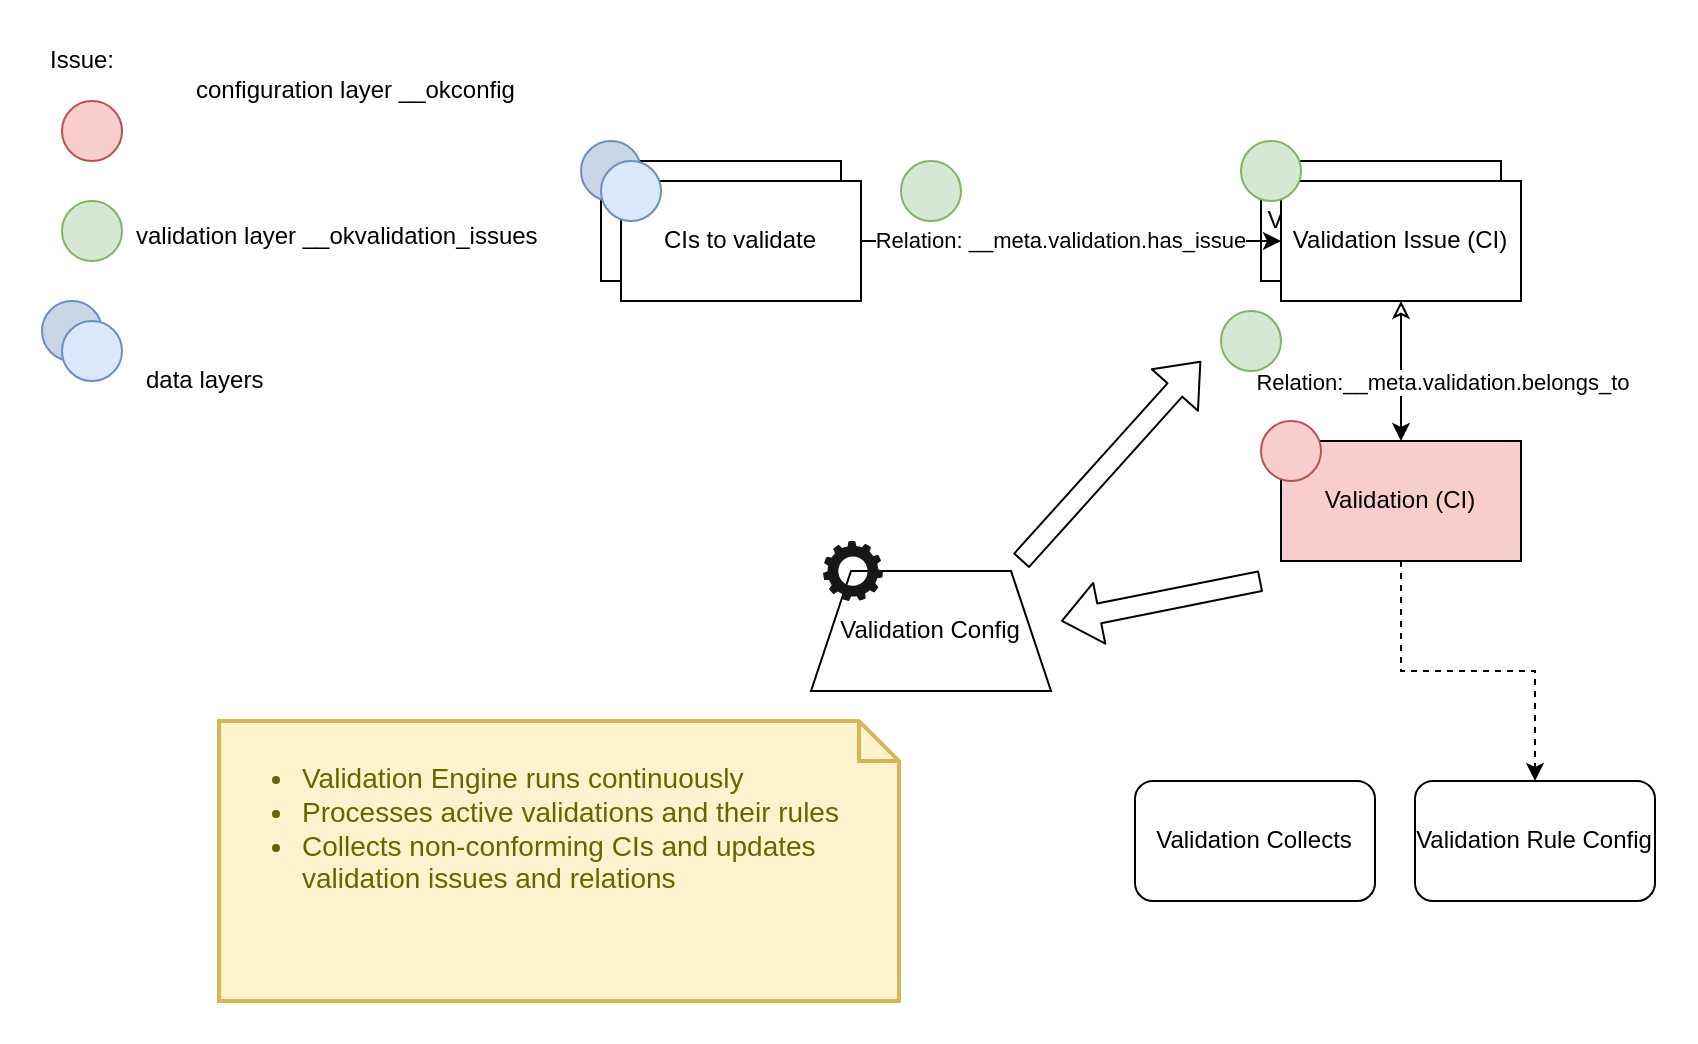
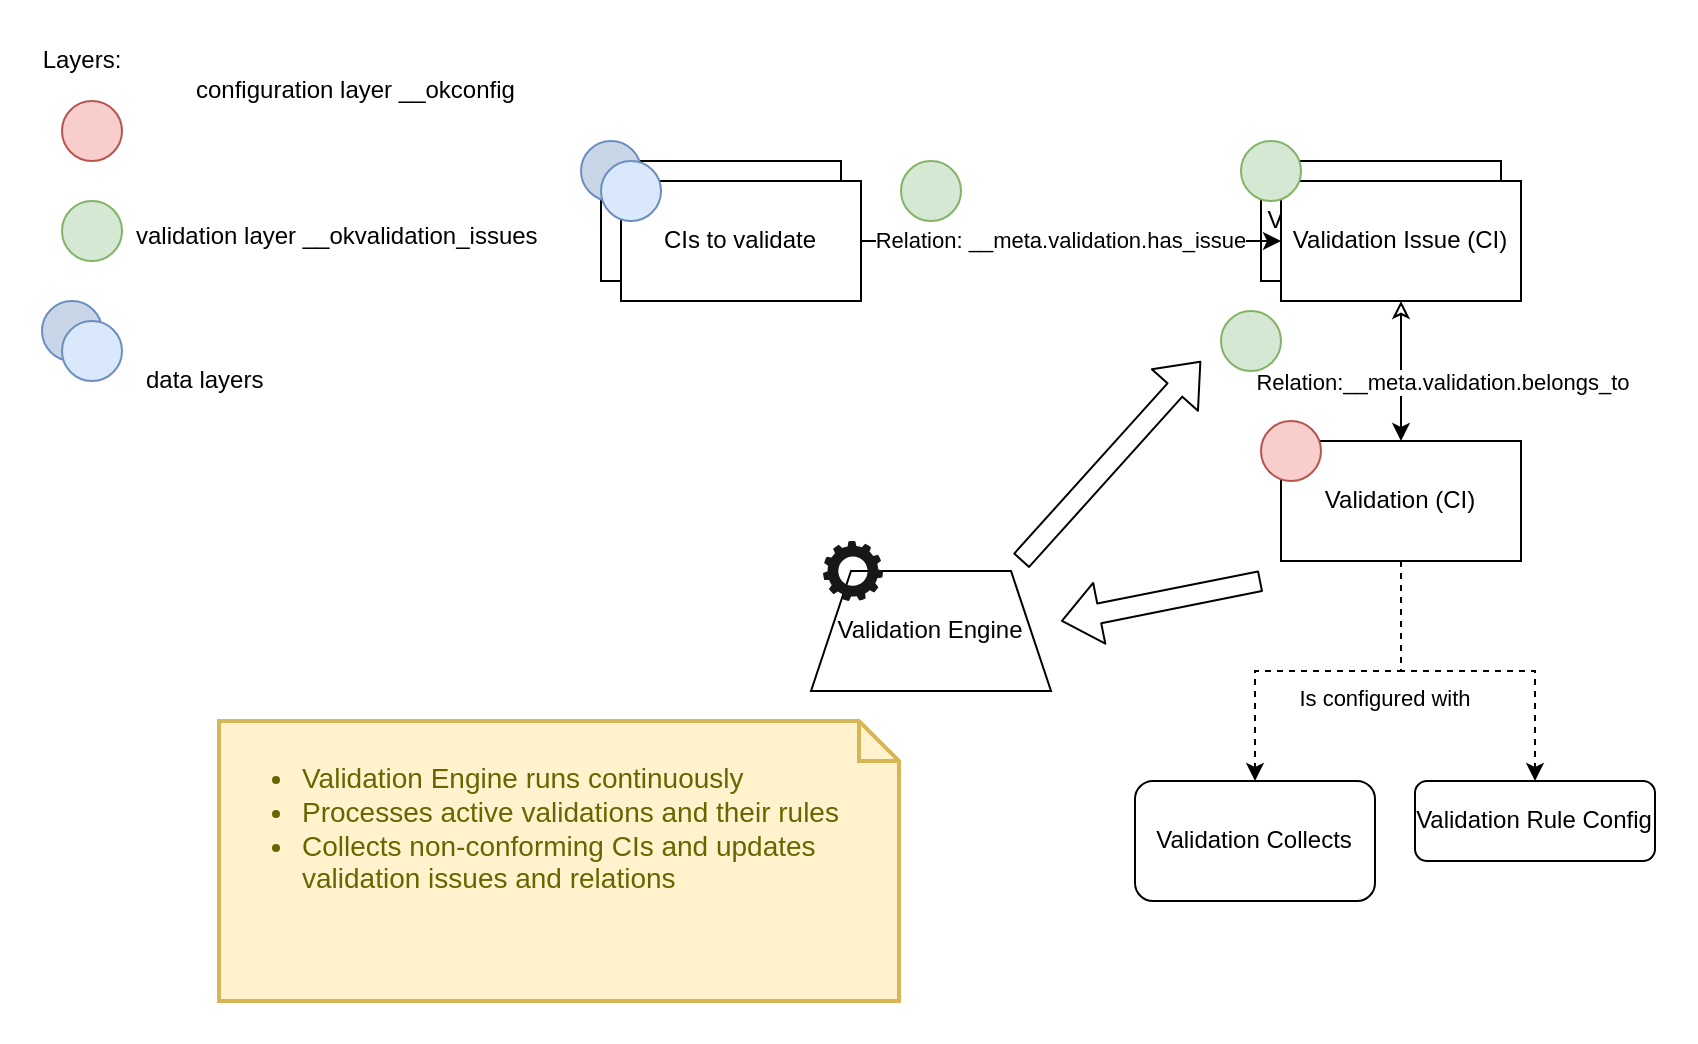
node "Issue:": label "Issue:" -> "Layers:"
node "Validation (CI)": fillcolor #f8cecc -> #ffffff
node "Validation Config": label "Validation Config" -> "Validation Engine"
edge "Validation (CI)" -> "Validation Collects": added, label "Is configured with"
node "Validation Rule Config": size 240x120 -> 240x80
